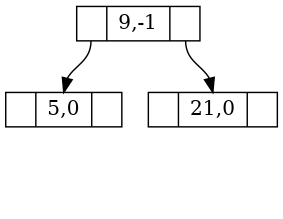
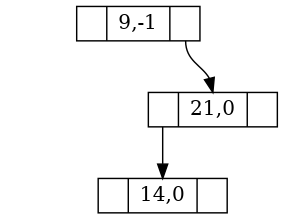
node "5,0": removed
node "14,0": added
